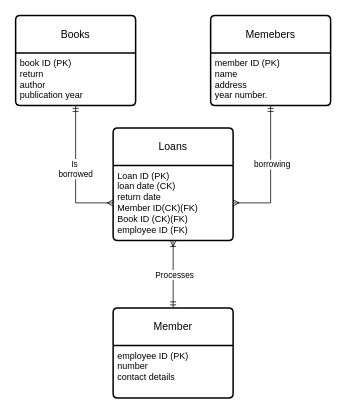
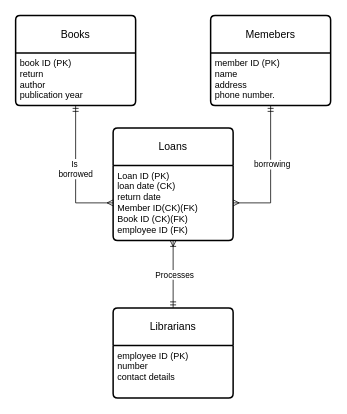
node "member ID (PK) name address year number.": label "member ID (PK) name address year number." -> "member ID (PK) name address phone number."
node "Member": label "Member" -> "Librarians"
